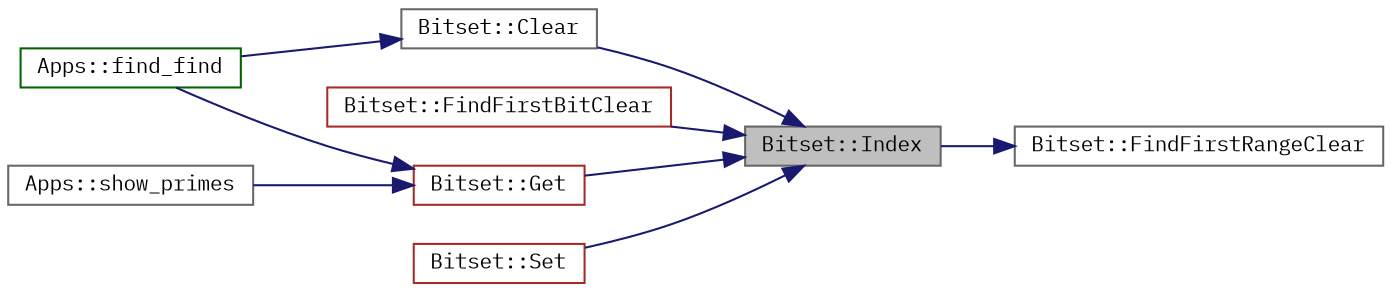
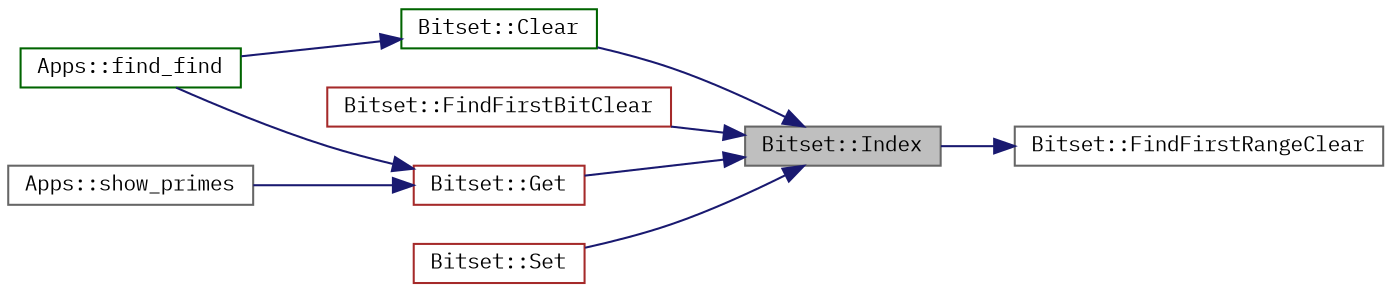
node "Bitset::Clear": color gray40 -> darkgreen
